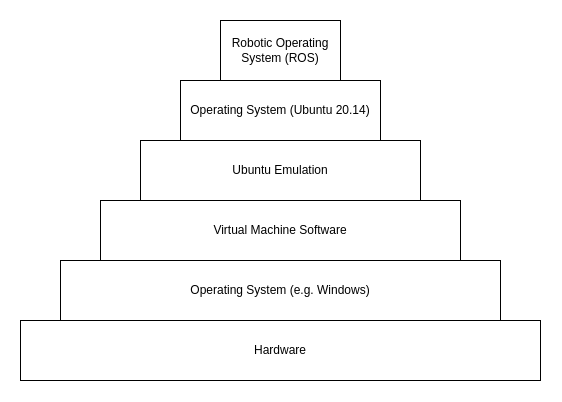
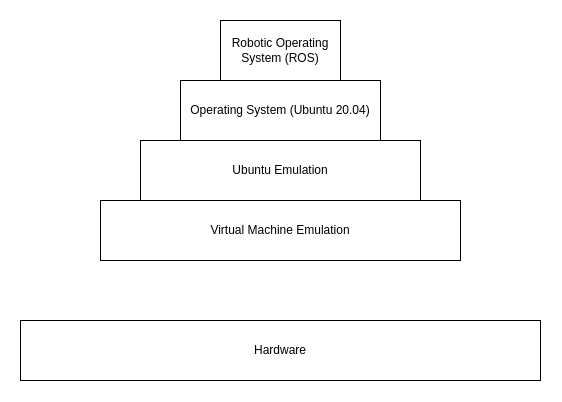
node "Operating System (Ubuntu 20.14)": label "Operating System (Ubuntu 20.14)" -> "Operating System (Ubuntu 20.04)"
node "Virtual Machine Software": label "Virtual Machine Software" -> "Virtual Machine Emulation"
node "Operating System (e.g. Windows)": removed
